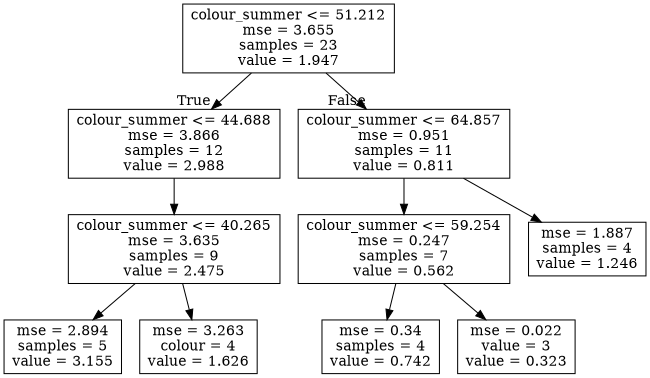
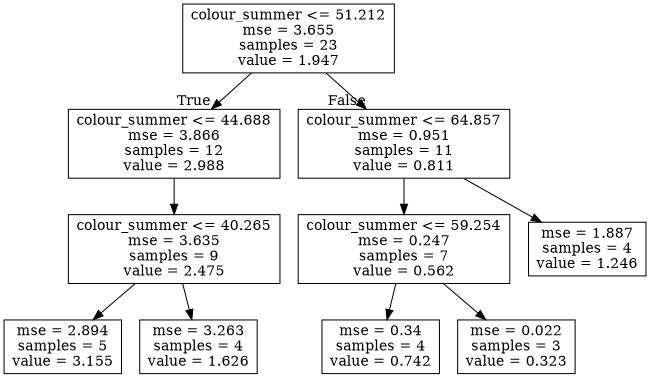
node "mse = 3.263 colour = 4 value = 1.626": label "mse = 3.263 colour = 4 value = 1.626" -> "mse = 3.263 samples = 4 value = 1.626"
node "mse = 0.022 value = 3 value = 0.323": label "mse = 0.022 value = 3 value = 0.323" -> "mse = 0.022 samples = 3 value = 0.323"
